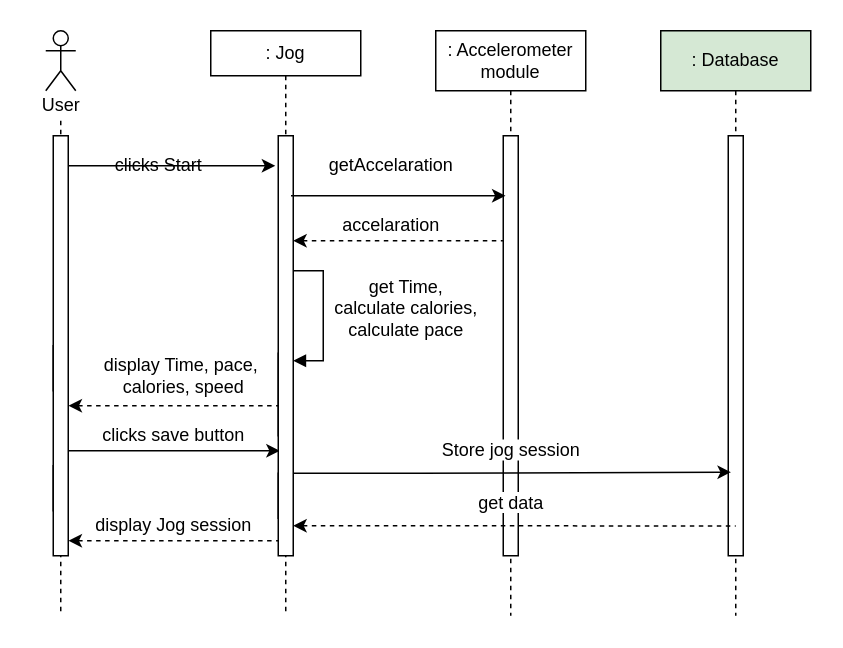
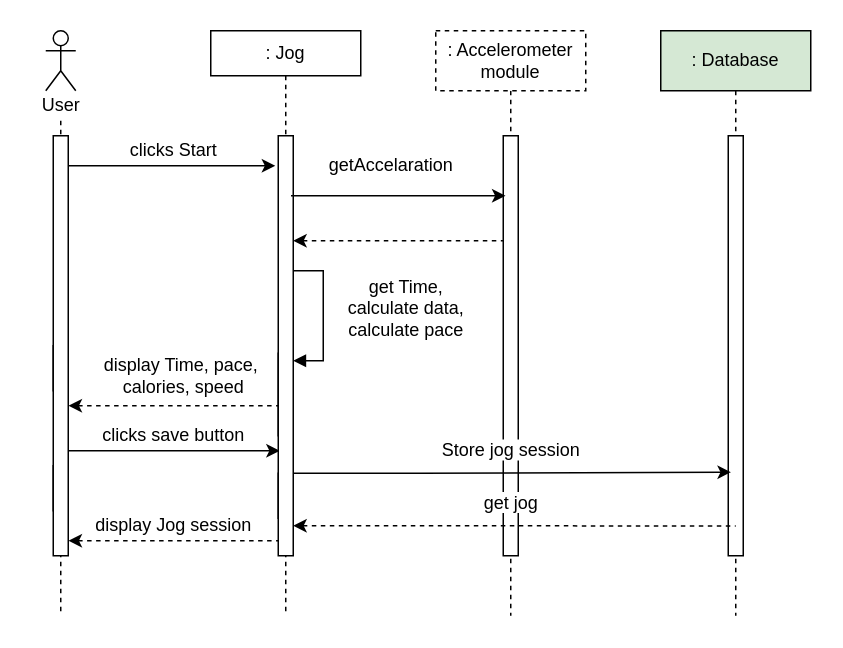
node ": Accelerometer module": style solid -> dashed
node "clicks Start": moved (158, 166) -> (173, 151)
node "accelaration": removed
node "get Time, calculate calories, calculate pace": label "get Time, calculate calories, calculate pace" -> "get Time, calculate data, calculate pace"
node "get data": label "get data" -> "get jog"
